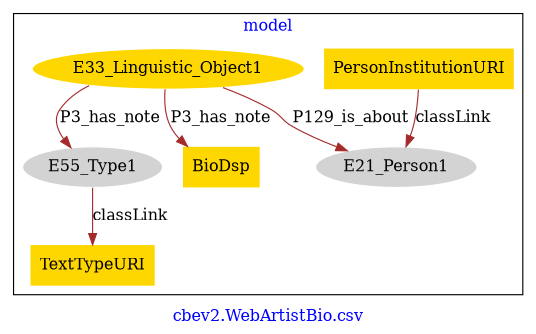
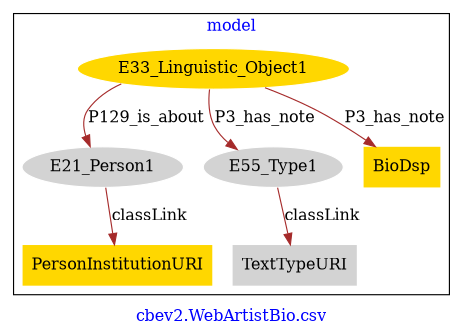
edge "PersonInstitutionURI" -> "E21_Person1": reversed
node "TextTypeURI": fillcolor gold -> lightgray
